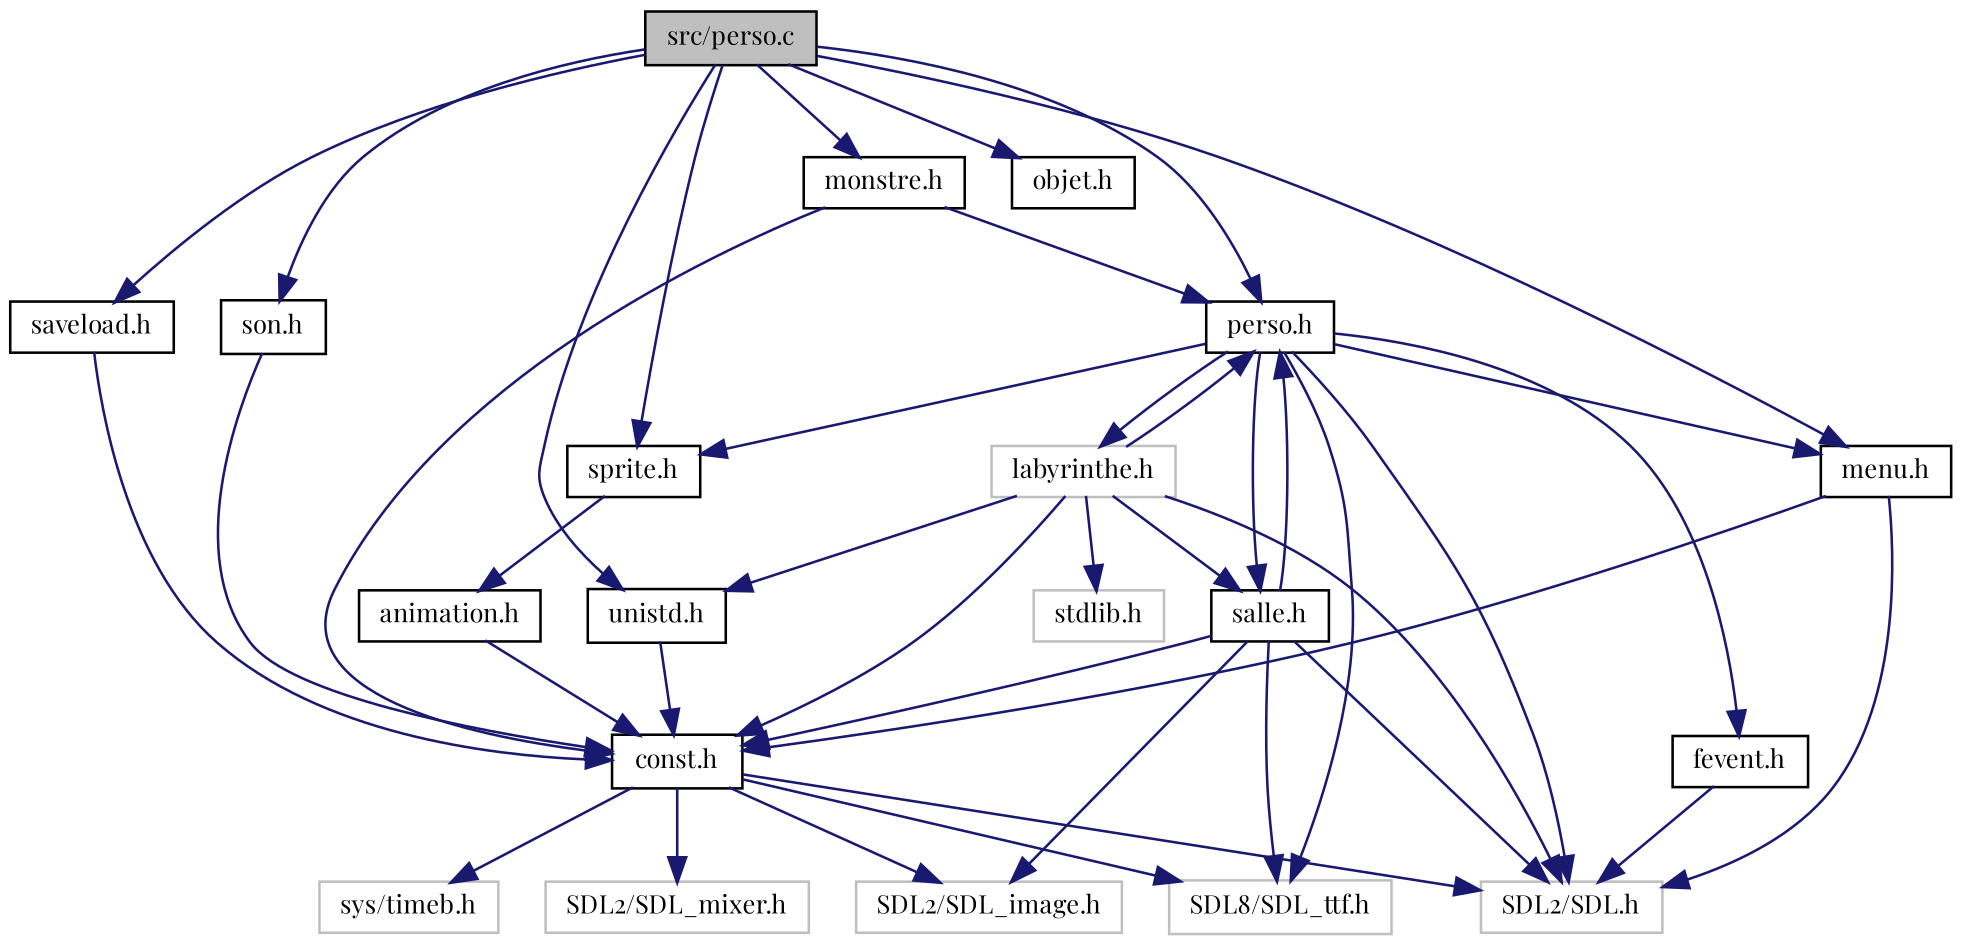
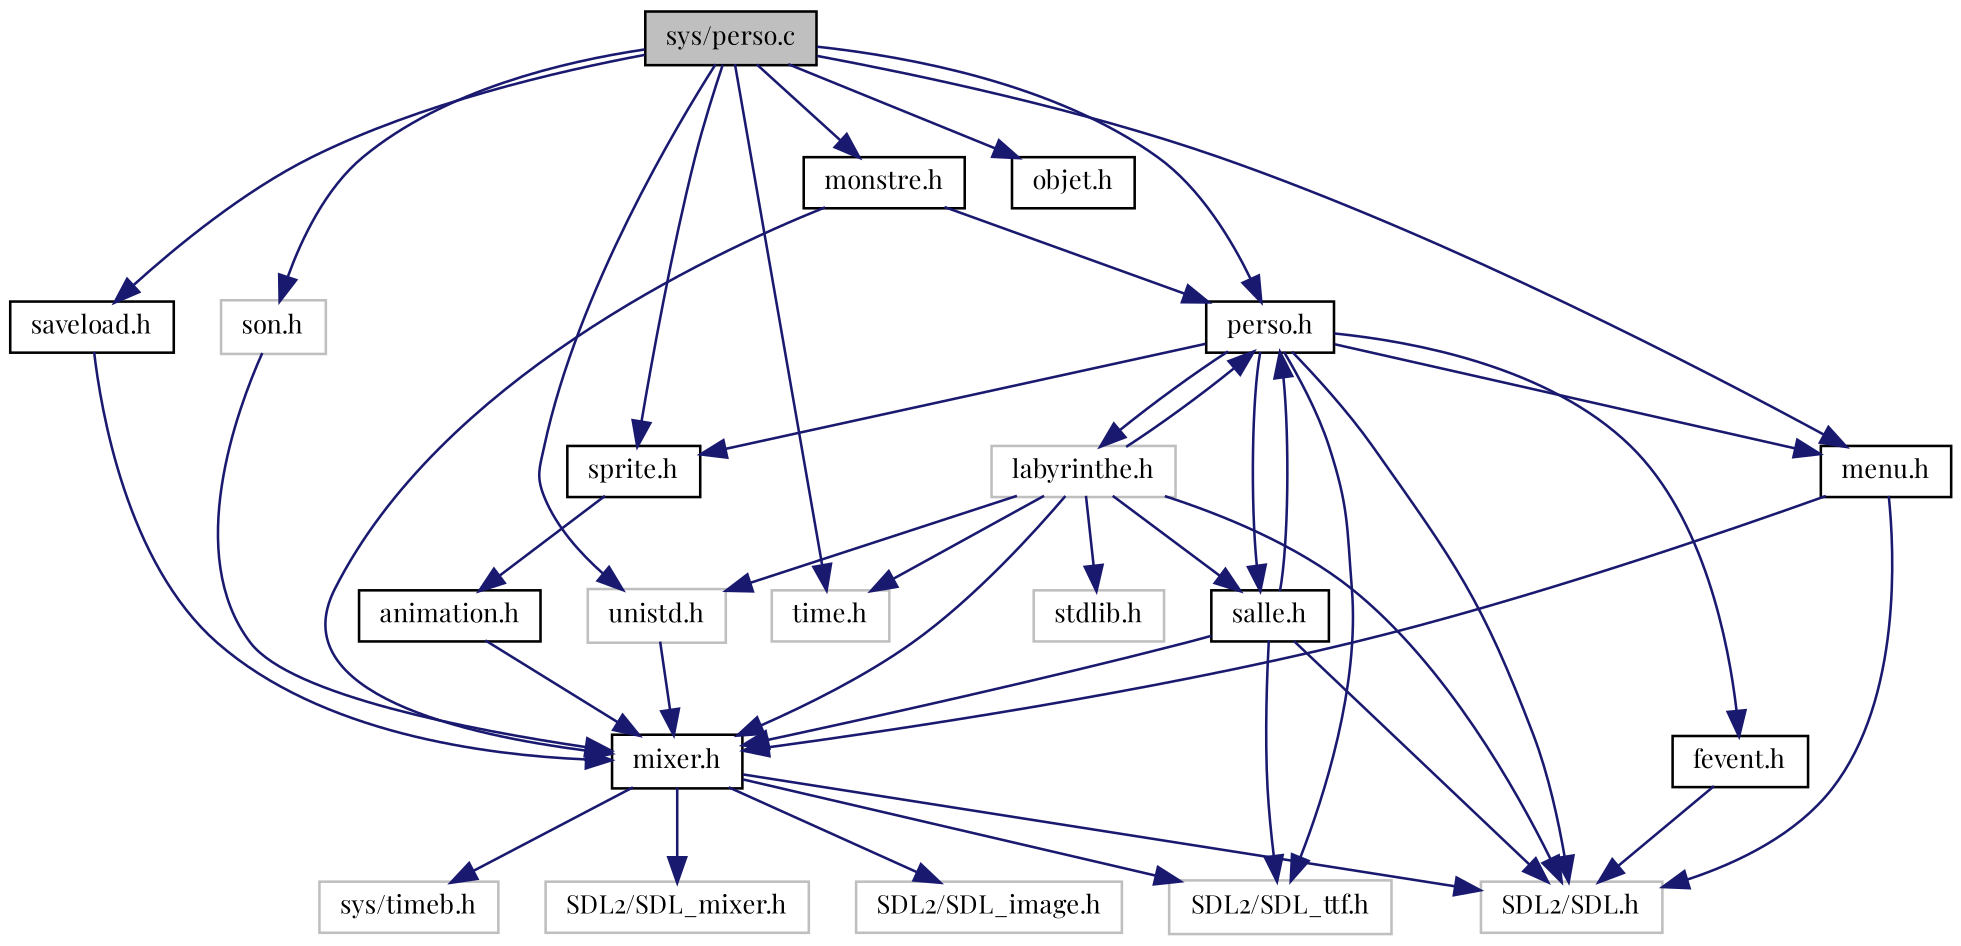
node "src/perso.c": label "src/perso.c" -> "sys/perso.c"
node "son.h": color black -> grey75
node "unistd.h": color black -> grey75
node "time.h": added
edge "salle.h" -> "SDL2/SDL_image.h": removed
node "const.h": label "const.h" -> "mixer.h"
node "SDL8/SDL_ttf.h": label "SDL8/SDL_ttf.h" -> "SDL2/SDL_ttf.h"
